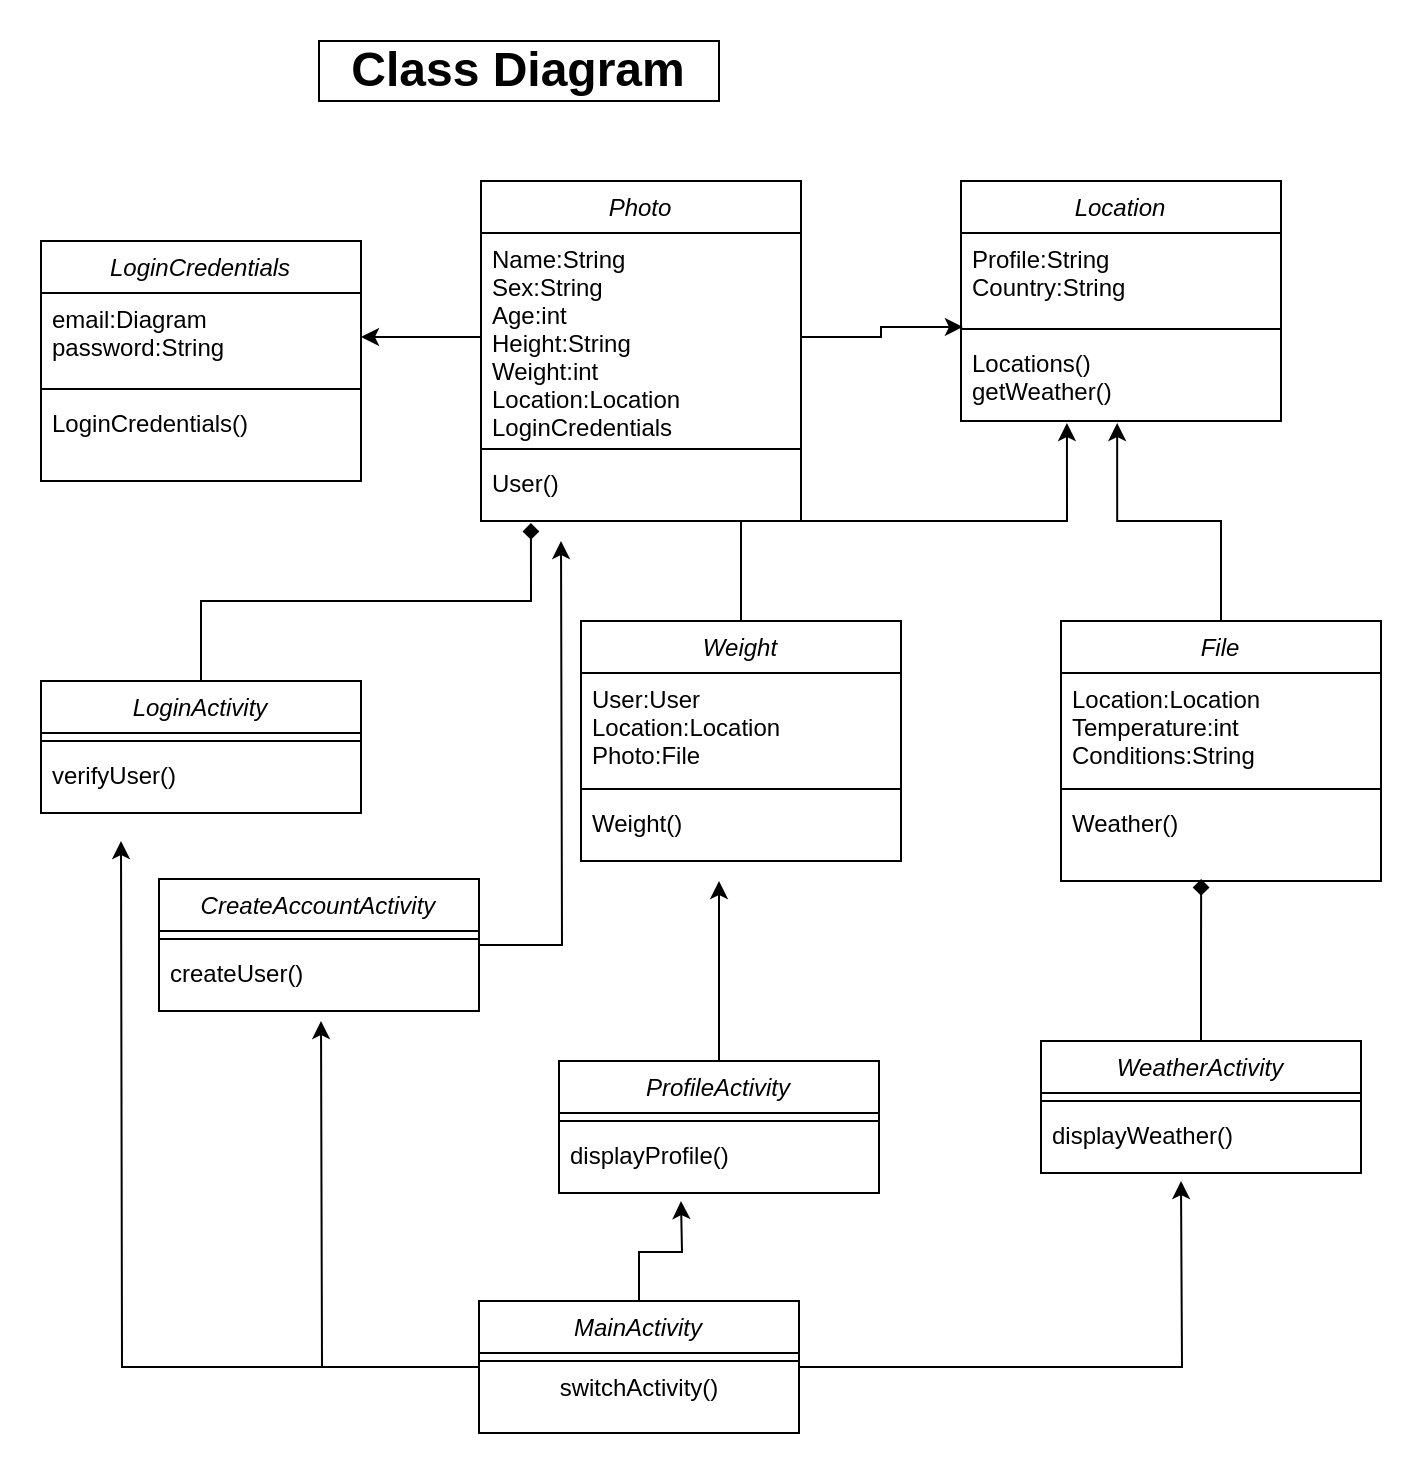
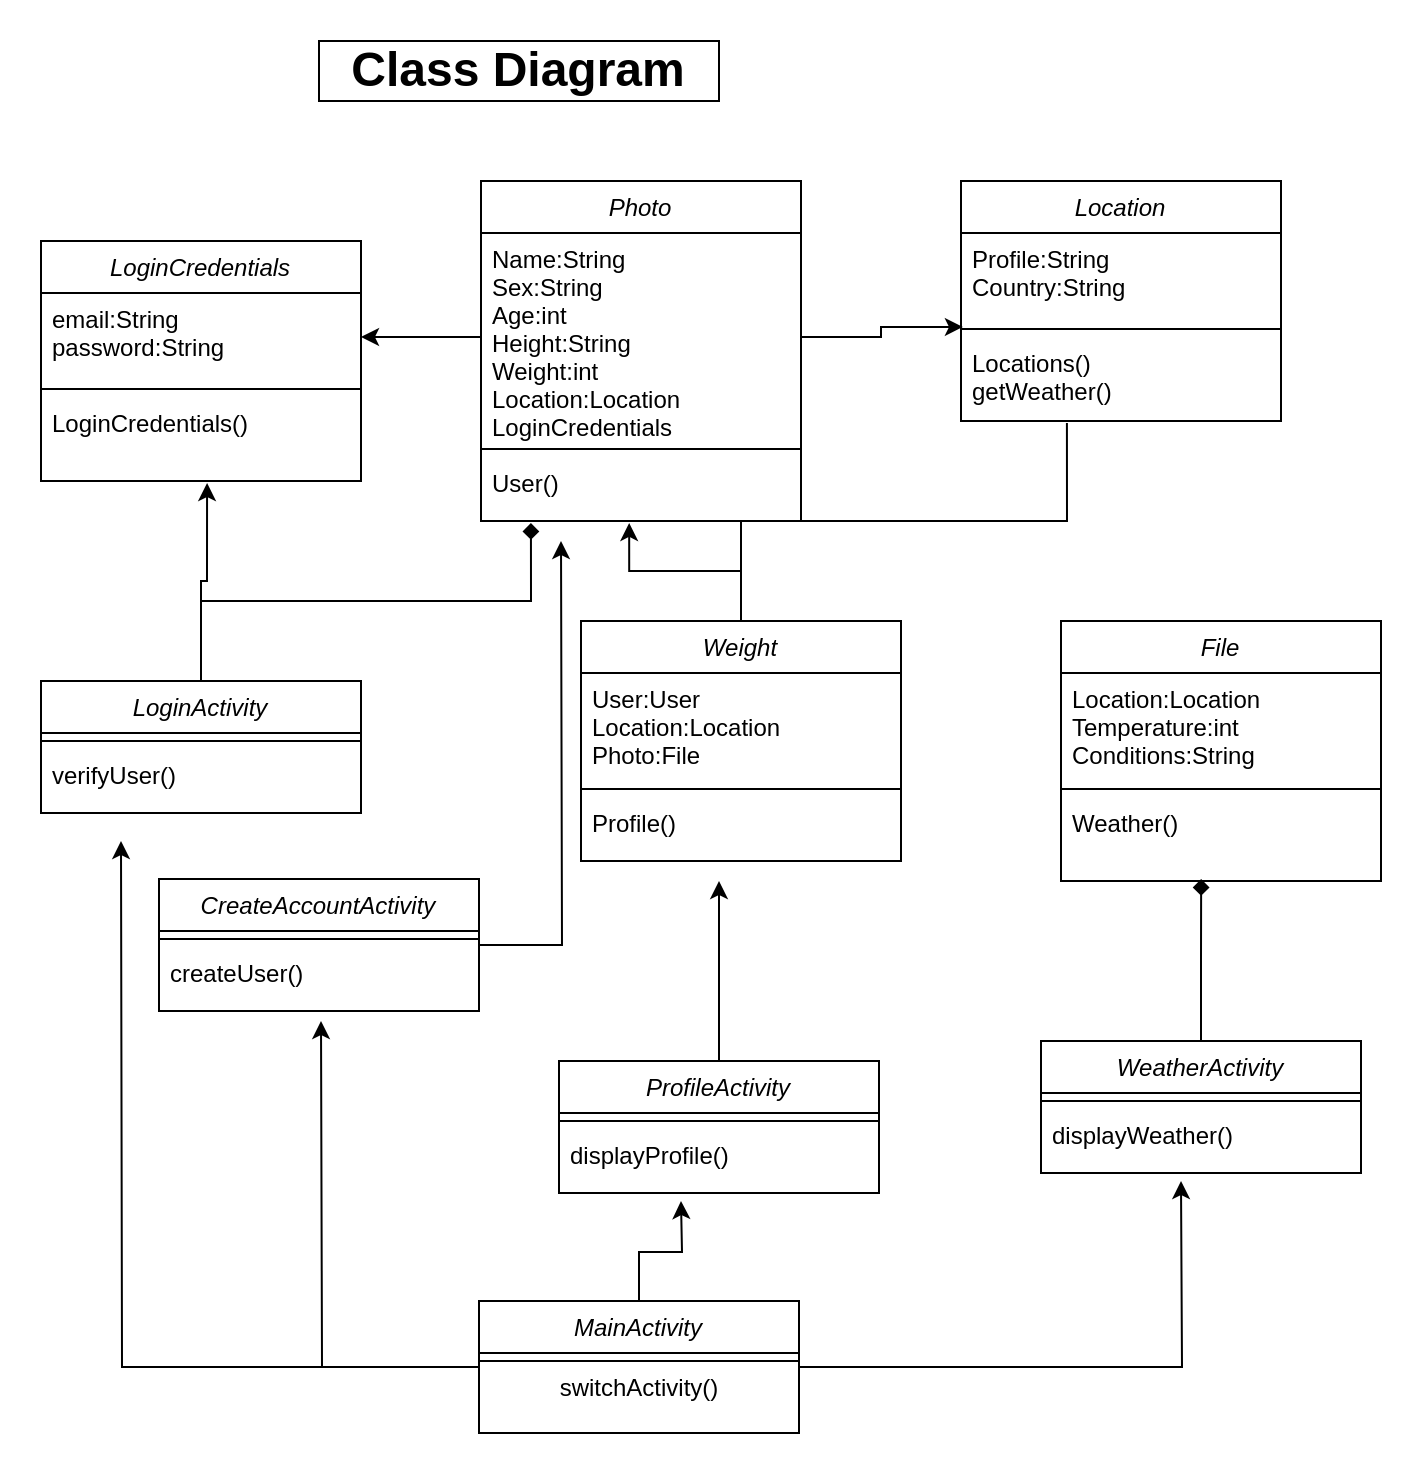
node "email:Diagram password:String": label "email:Diagram password:String" -> "email:String password:String"
edge "Weight" -> "Locations() getWeather()": arrowhead classic -> none
edge "File" -> "Locations() getWeather()": removed
edge "LoginActivity" -> "LoginCredentials()": added
edge "Weight" -> "User()": added
node "Weight()": label "Weight()" -> "Profile()"
